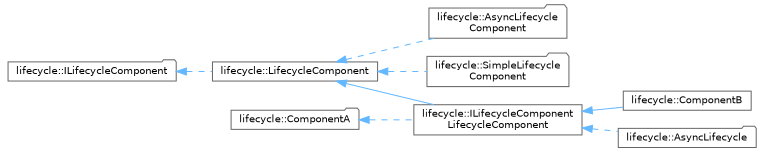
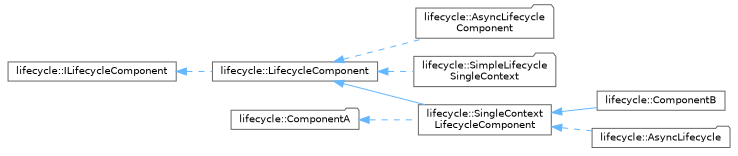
node "lifecycle::ILifecycleComponent": shape folder -> box
node "lifecycle::SimpleLifecycle Component": label "lifecycle::SimpleLifecycle Component" -> "lifecycle::SimpleLifecycle SingleContext"
node "lifecycle::ILifecycleComponent LifecycleComponent": label "lifecycle::ILifecycleComponent LifecycleComponent" -> "lifecycle::SingleContext LifecycleComponent"
